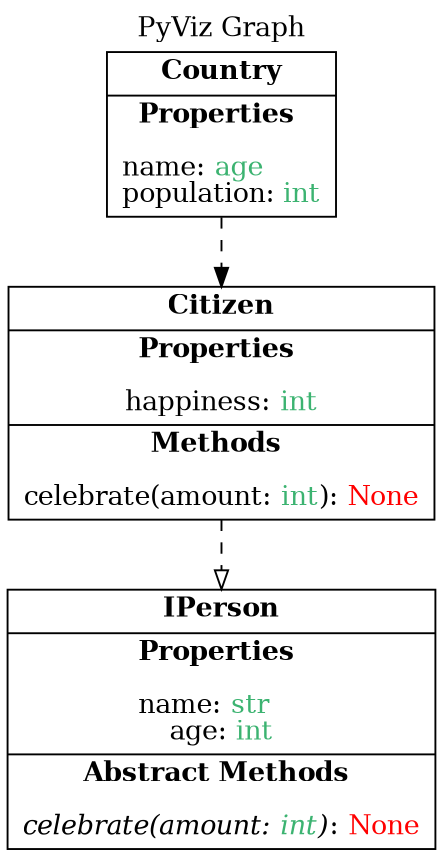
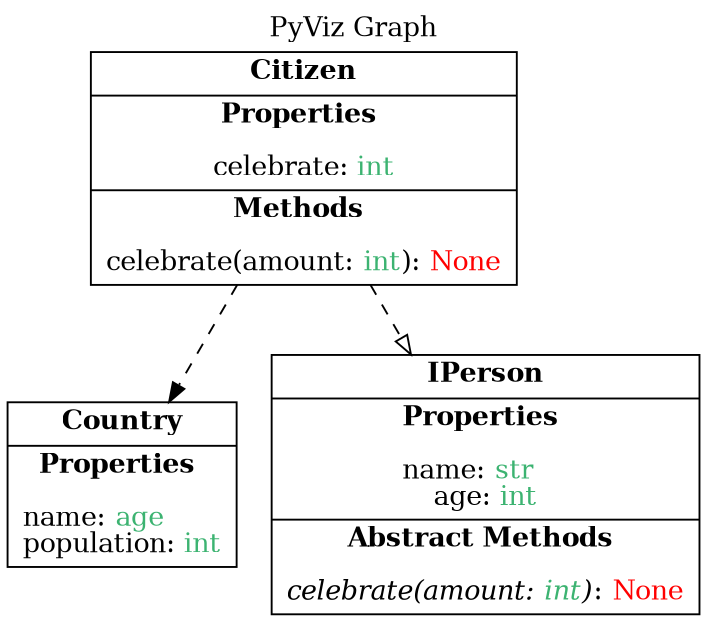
edge "Country" -> "Citizen": reversed
node "Citizen": text "happiness:" -> "celebrate:"
